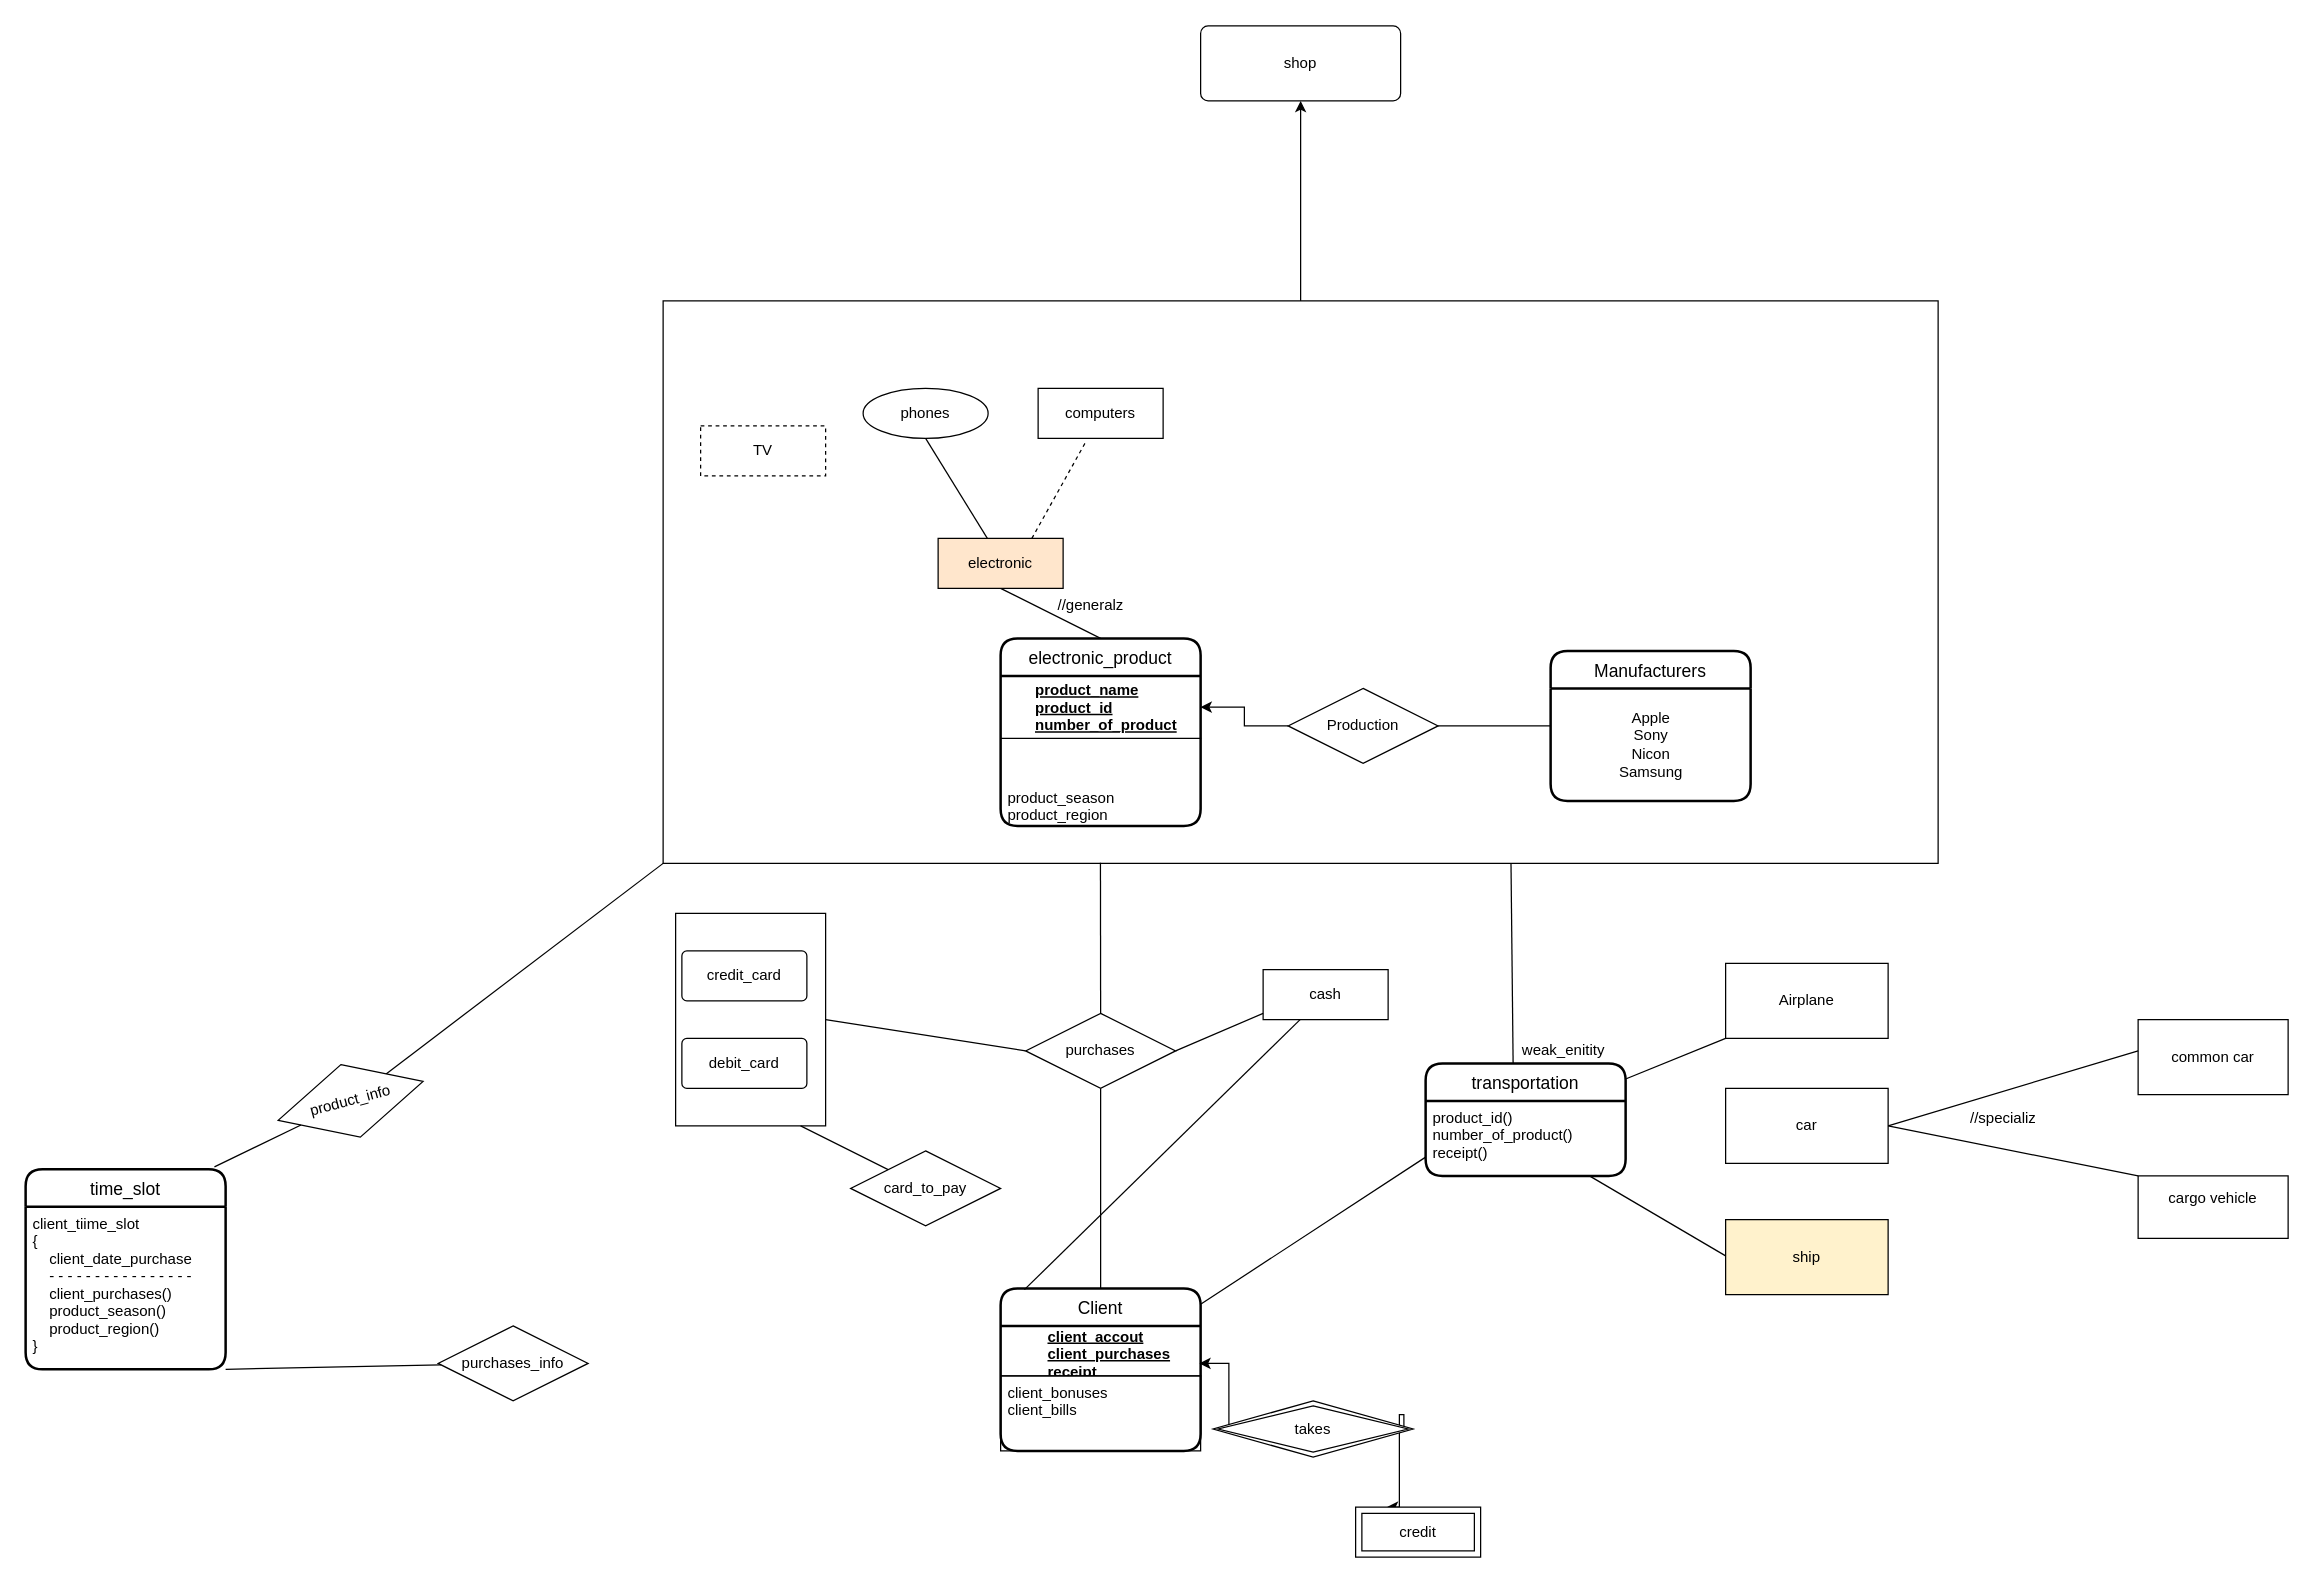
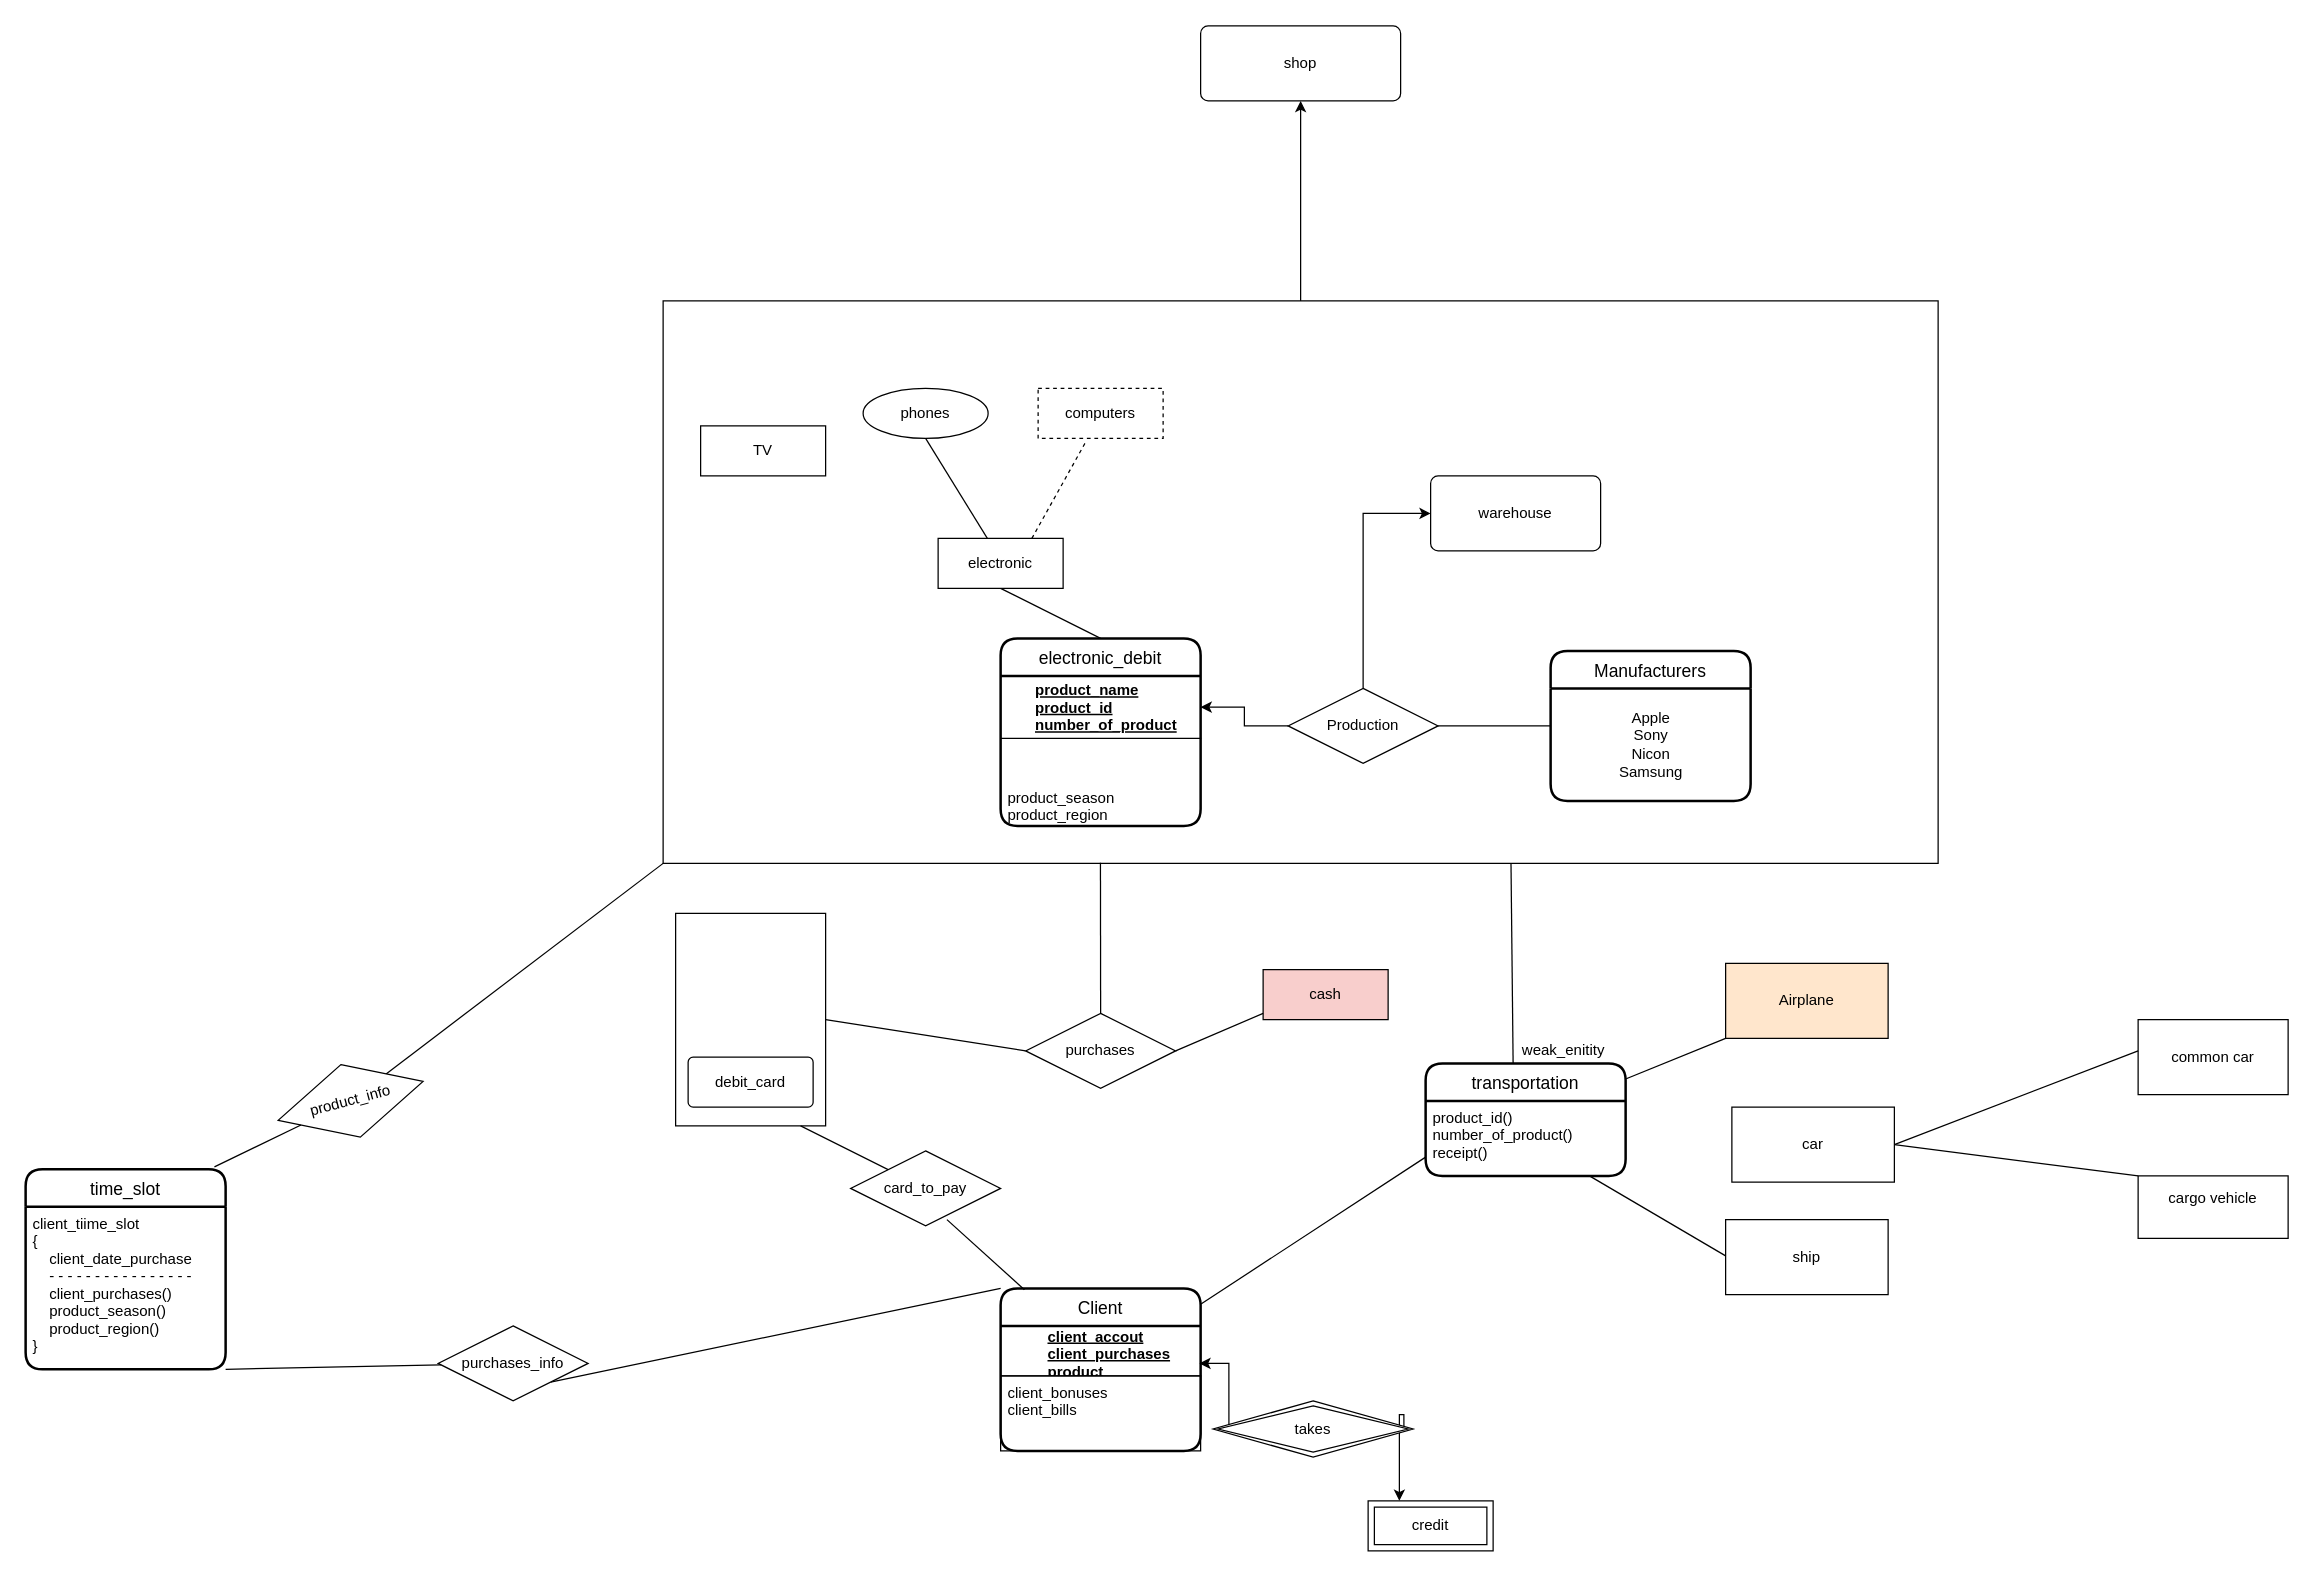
node "computers": style solid -> dashed
node "TV": style dashed -> solid
node "warehouse": added
node "electronic": fillcolor #ffe6cc -> #ffffff
edge "Production" -> "warehouse": added
node "//generalz": removed
node "electronic_product": label "electronic_product" -> "electronic_debit"
node "credit_card": removed
node "cash": fillcolor #ffffff -> #f8cecc
node "Airplane": fillcolor #ffffff -> #ffe6cc
node "debit_card": moved (744, 1063) -> (751, 1082)
node "//specializ": removed
node "car": moved (1807, 1126) -> (1813, 1144)
edge "cash" -- "Client": now "card_to_pay" -- "Client"
edge "purchases" -- "Client": removed
node "ship": fillcolor #fff2cc -> #ffffff
edge "purchases_info" -- "Client": added
node "client_accout client_purchases receipt": label "client_accout client_purchases receipt" -> "client_accout client_purchases product"
node "credit": moved (1418, 1532) -> (1431, 1526)
